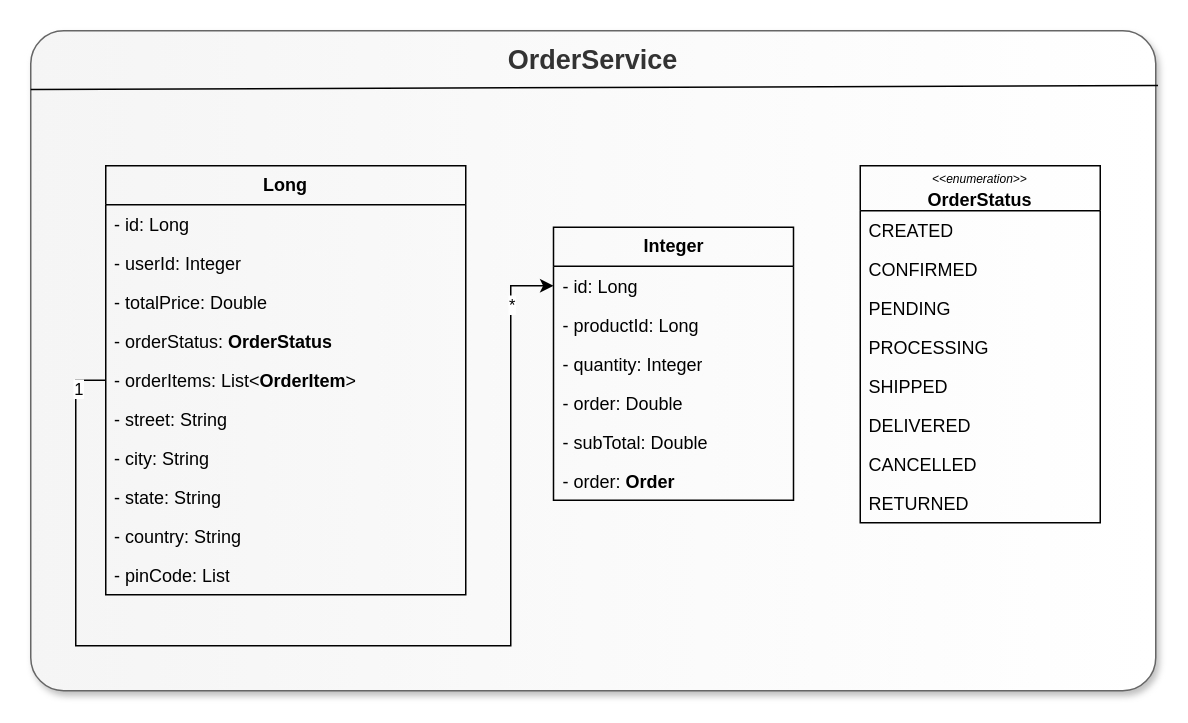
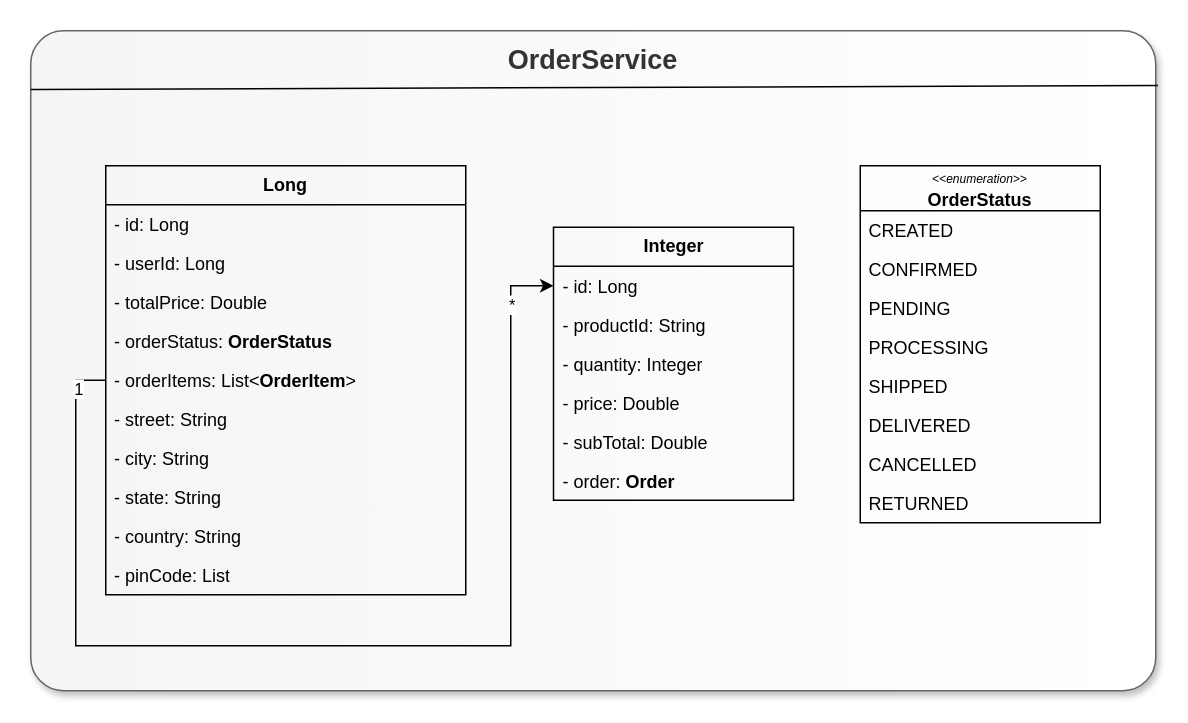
node "- userId: Integer": label "- userId: Integer" -> "- userId: Long"
node "- productId: Long": label "- productId: Long" -> "- productId: String"
node "- order: Double": label "- order: Double" -> "- price: Double"
